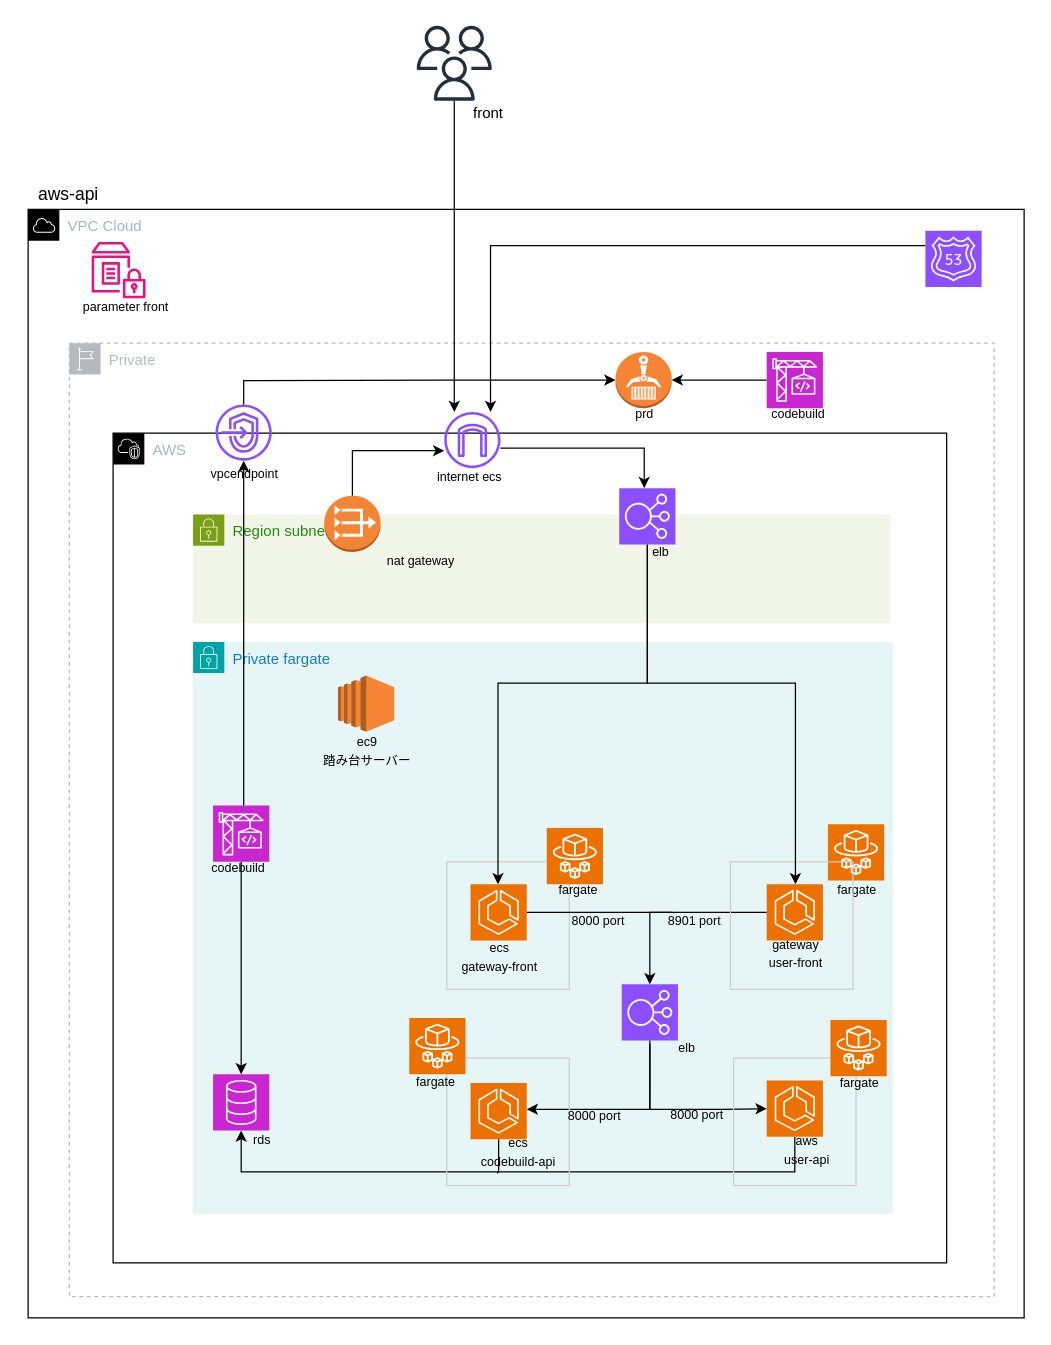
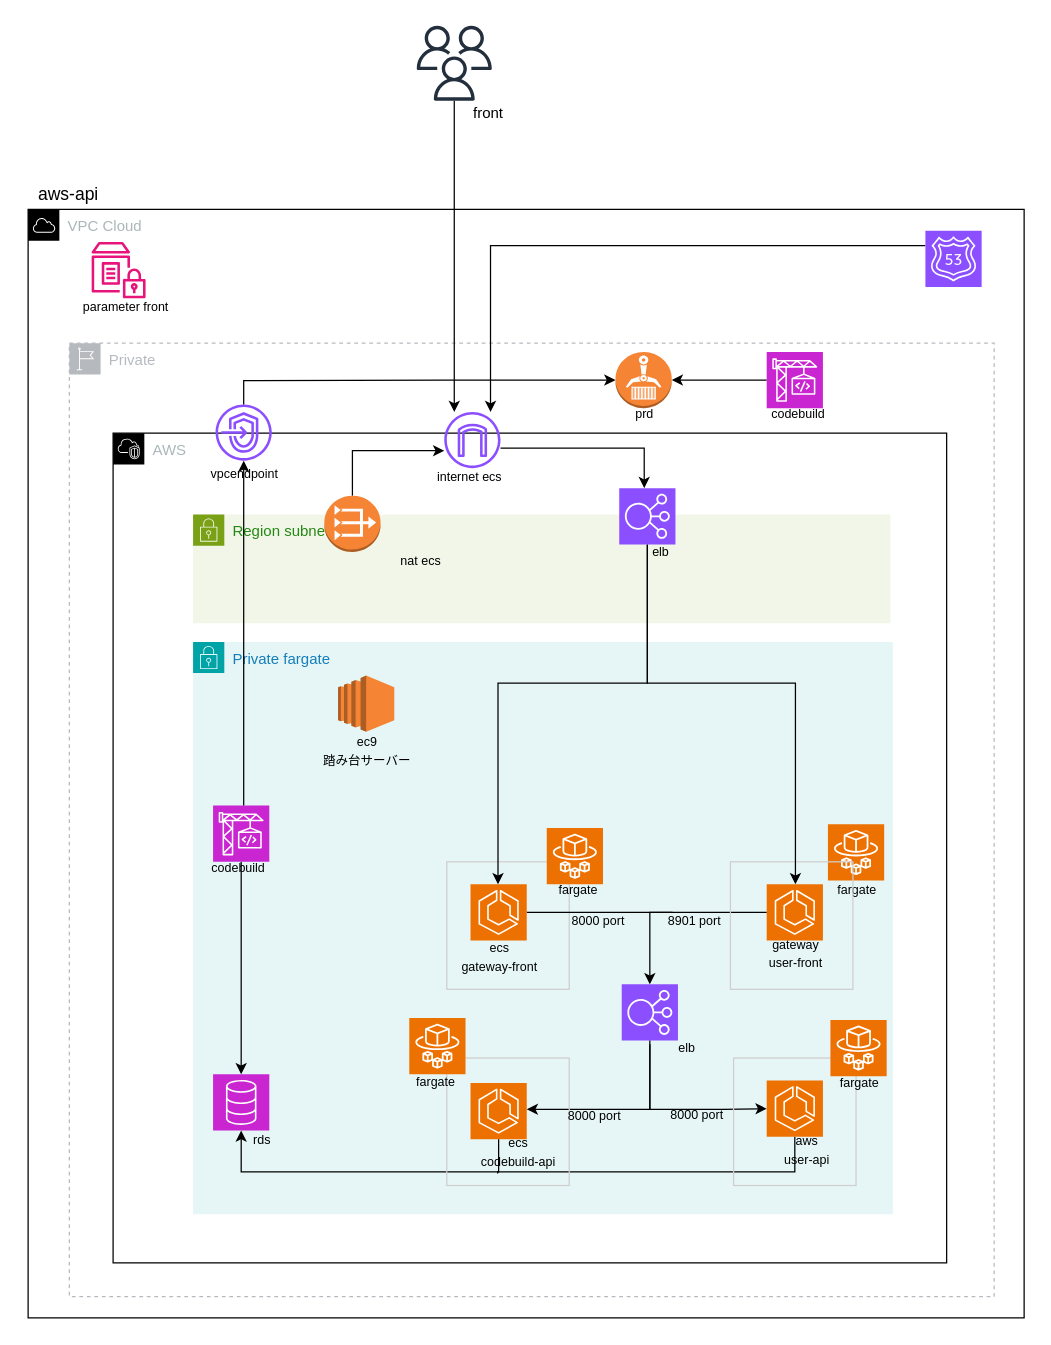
node "nat gateway": label "nat gateway" -> "nat ecs"
